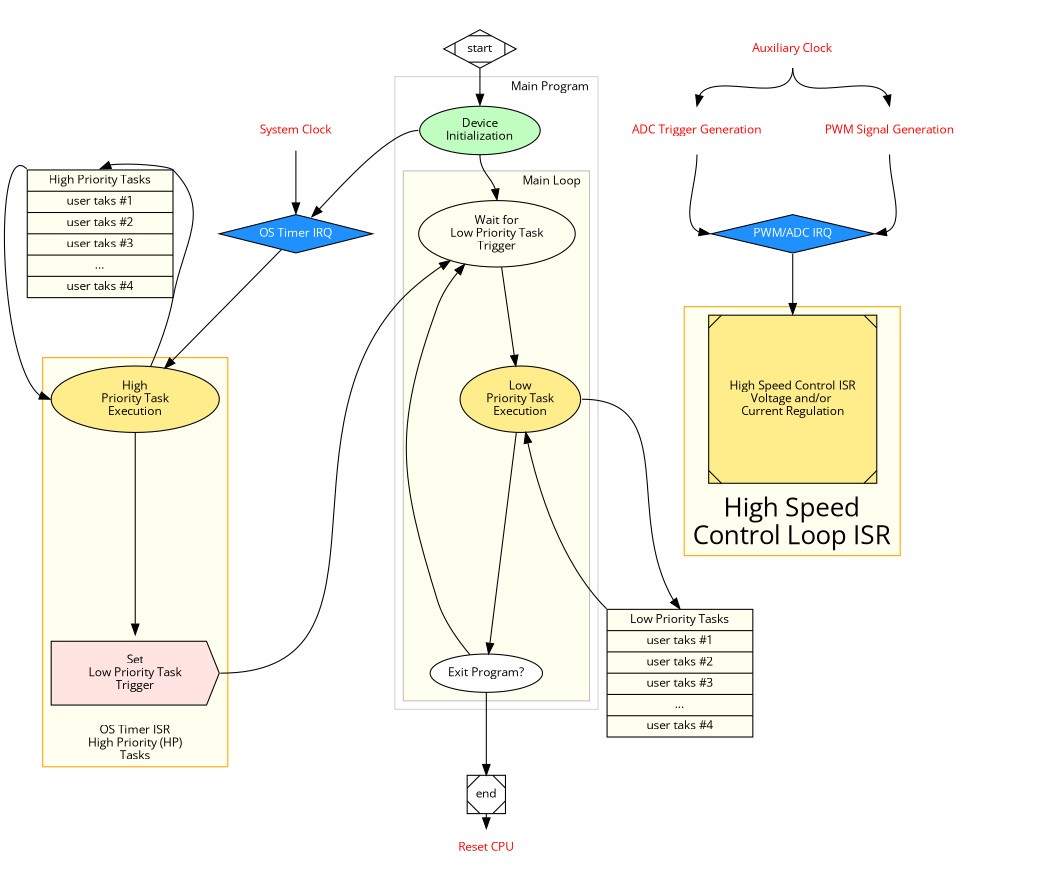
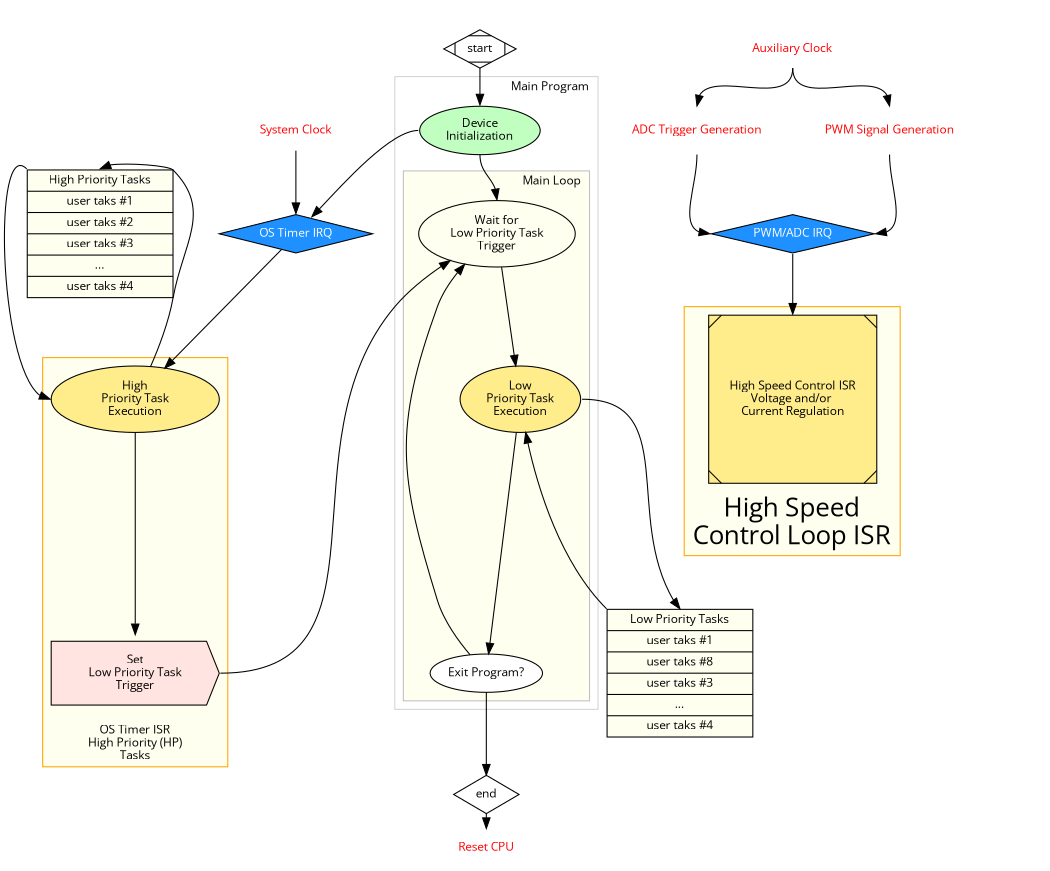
node "Low Priority Tasks": text "user taks #2" -> "user taks #8"
node "end": shape Msquare -> diamond
